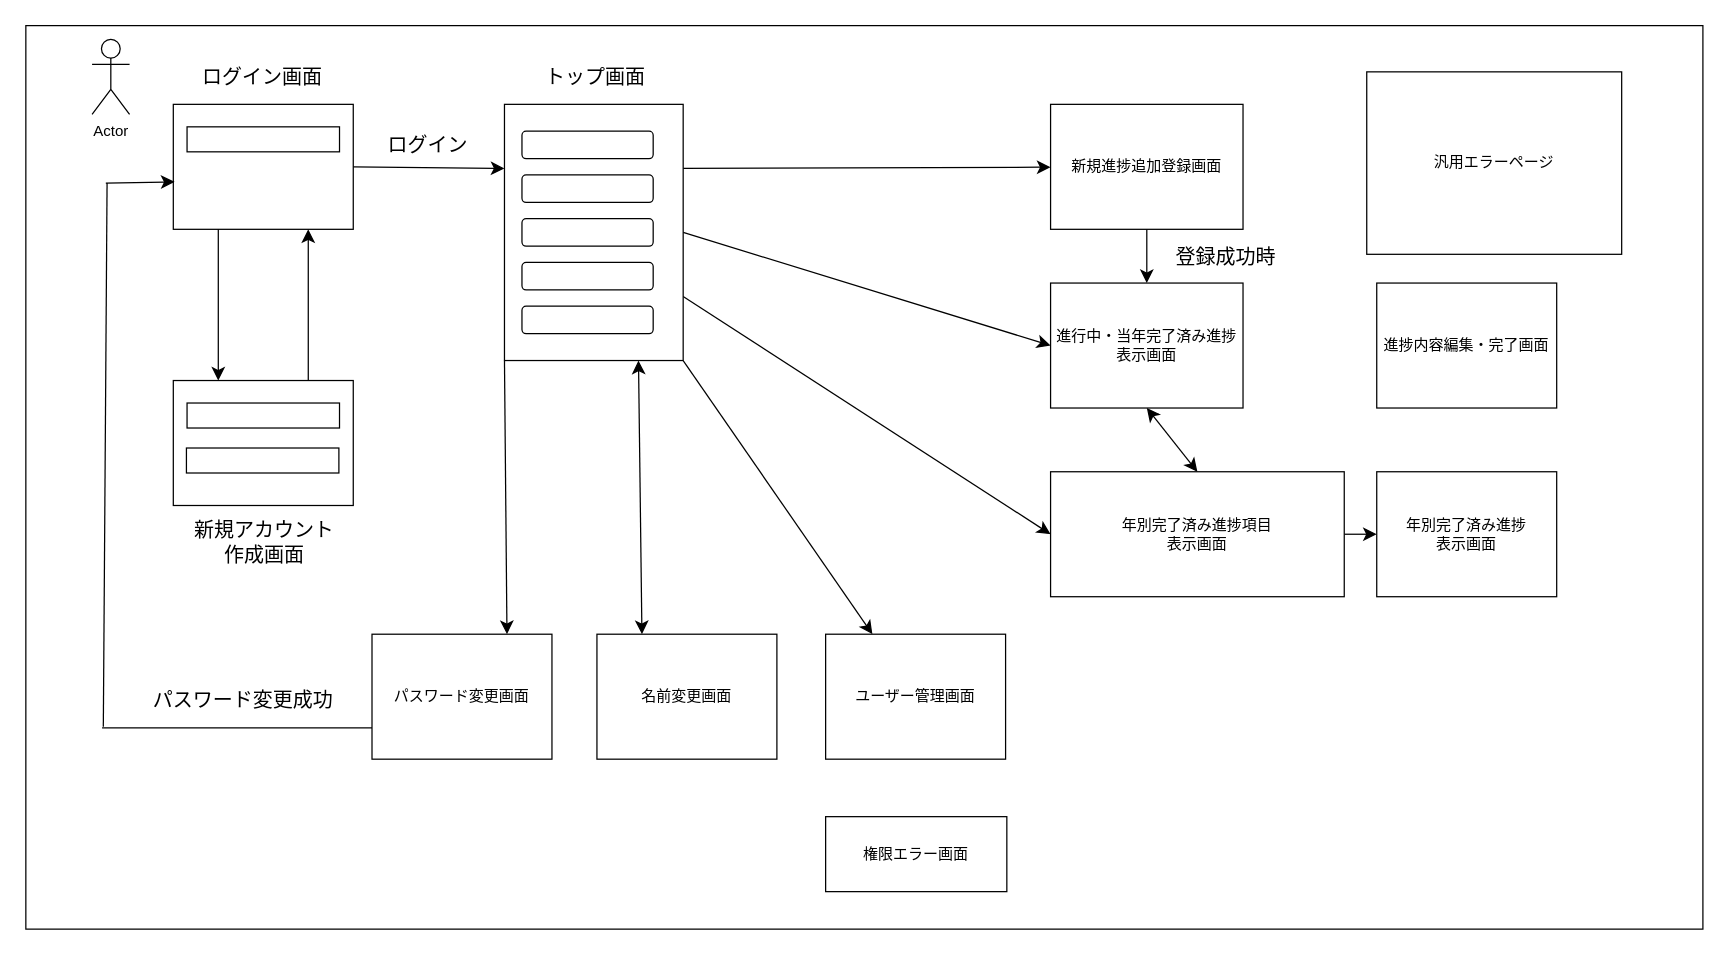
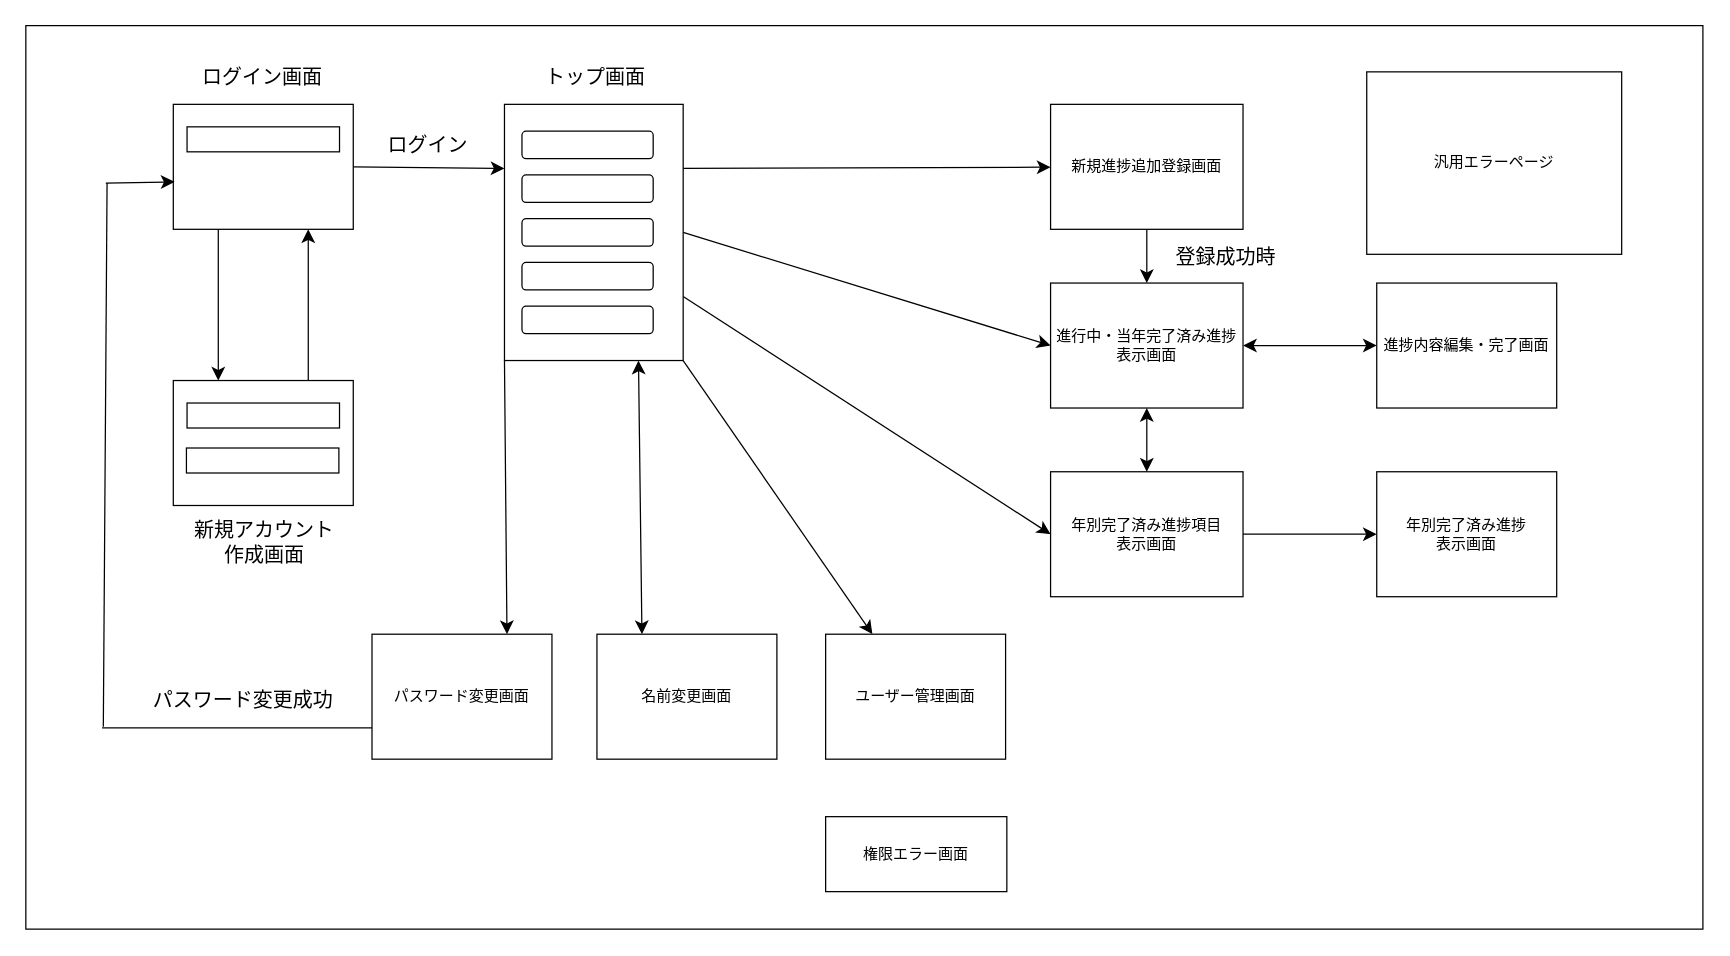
node "Actor": removed
edge "進行中・当年完了済み進捗表示画面" -- "進捗内容編集・完了画面": added
node "年別完了済み進捗項目 表示画面": size 294x125 -> 193x125
